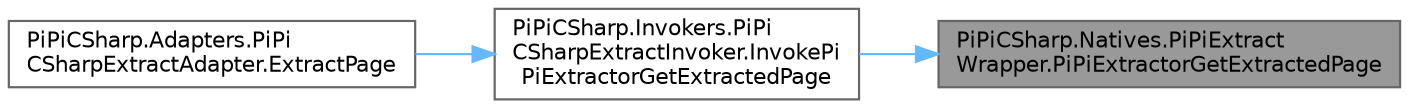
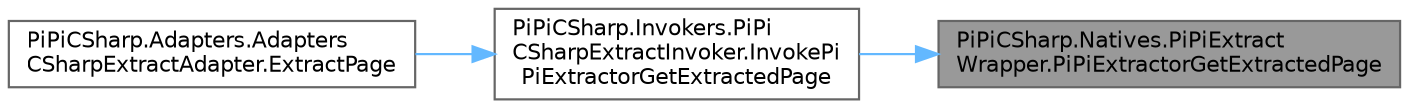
node "PiPiCSharp.Adapters.PiPi CSharpExtractAdapter.ExtractPage": label "PiPiCSharp.Adapters.PiPi CSharpExtractAdapter.ExtractPage" -> "PiPiCSharp.Adapters.Adapters CSharpExtractAdapter.ExtractPage"
